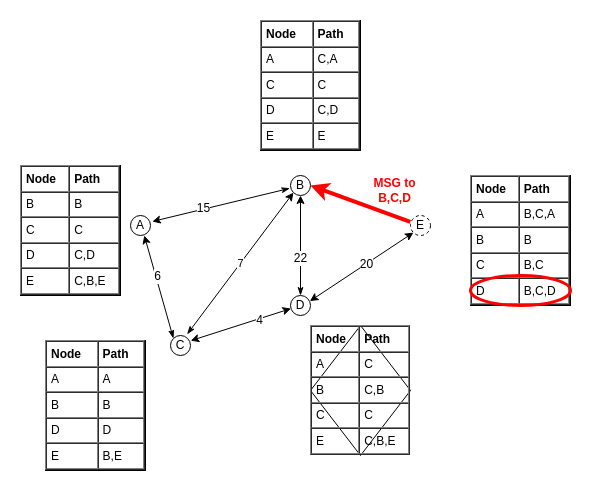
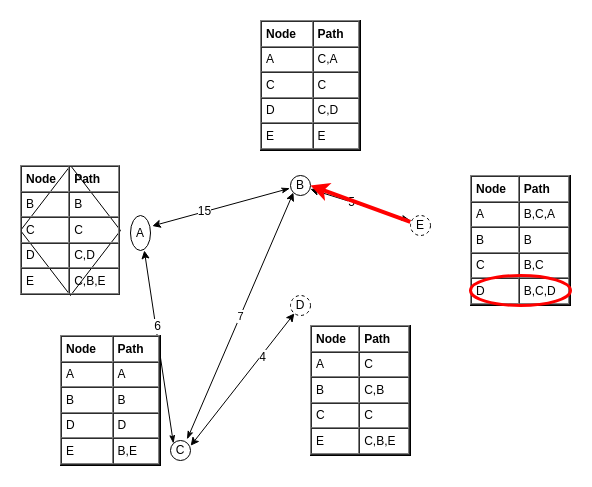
node "MSG to B,C,D": removed
edge "B" -- "E": added, label "5"
node "A": size 20x20 -> 20x35
node "Node Path B B C C D C,D E C,B,E": shape rectangle -> diamond
edge "B" -- "D": removed, label "22"
edge "E" -- "D": removed, label "20"
node "D": style solid -> dashed
node "C": moved (181, 346) -> (181, 451)
node "Node Path A C B C,B C C E C,B,E": shape diamond -> rectangle
node "Node Path A A B B D D E B,E": moved (96, 406) -> (111, 401)
